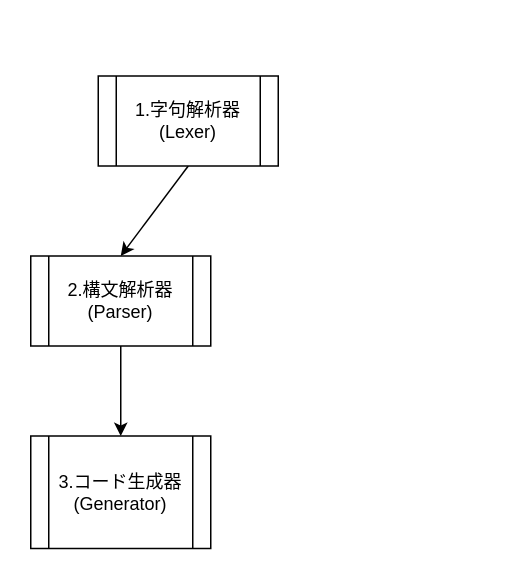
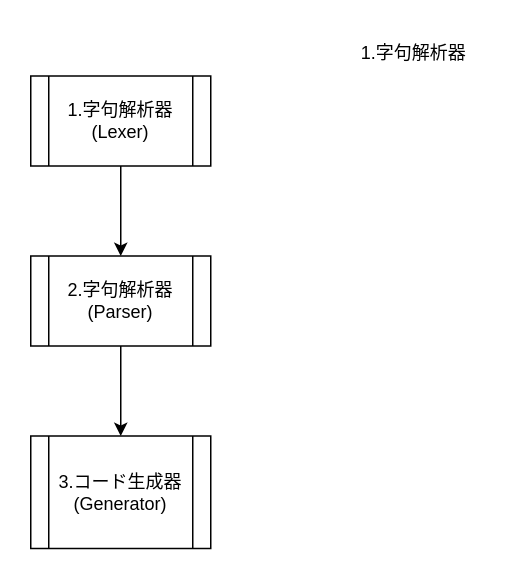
node "1.字句解析器": added
node "1.字句解析器 (Lexer)": moved (188, 121) -> (121, 121)
node "2.構文解析器 (Parser)": label "2.構文解析器 (Parser)" -> "2.字句解析器 (Parser)"
